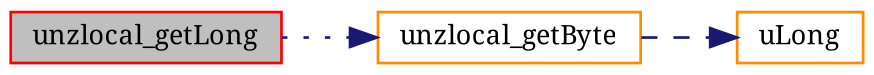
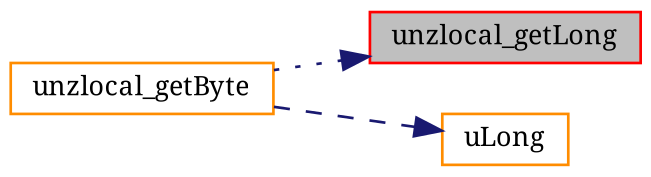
edge "unzlocal_getLong" -> "unzlocal_getByte": reversed
